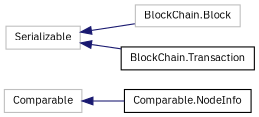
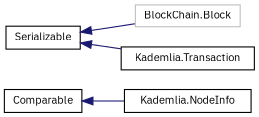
node "Serializable": color grey75 -> black
node "BlockChain.Transaction": label "BlockChain.Transaction" -> "Kademlia.Transaction"
node "Comparable": color grey75 -> black
node "Comparable.NodeInfo": label "Comparable.NodeInfo" -> "Kademlia.NodeInfo"
